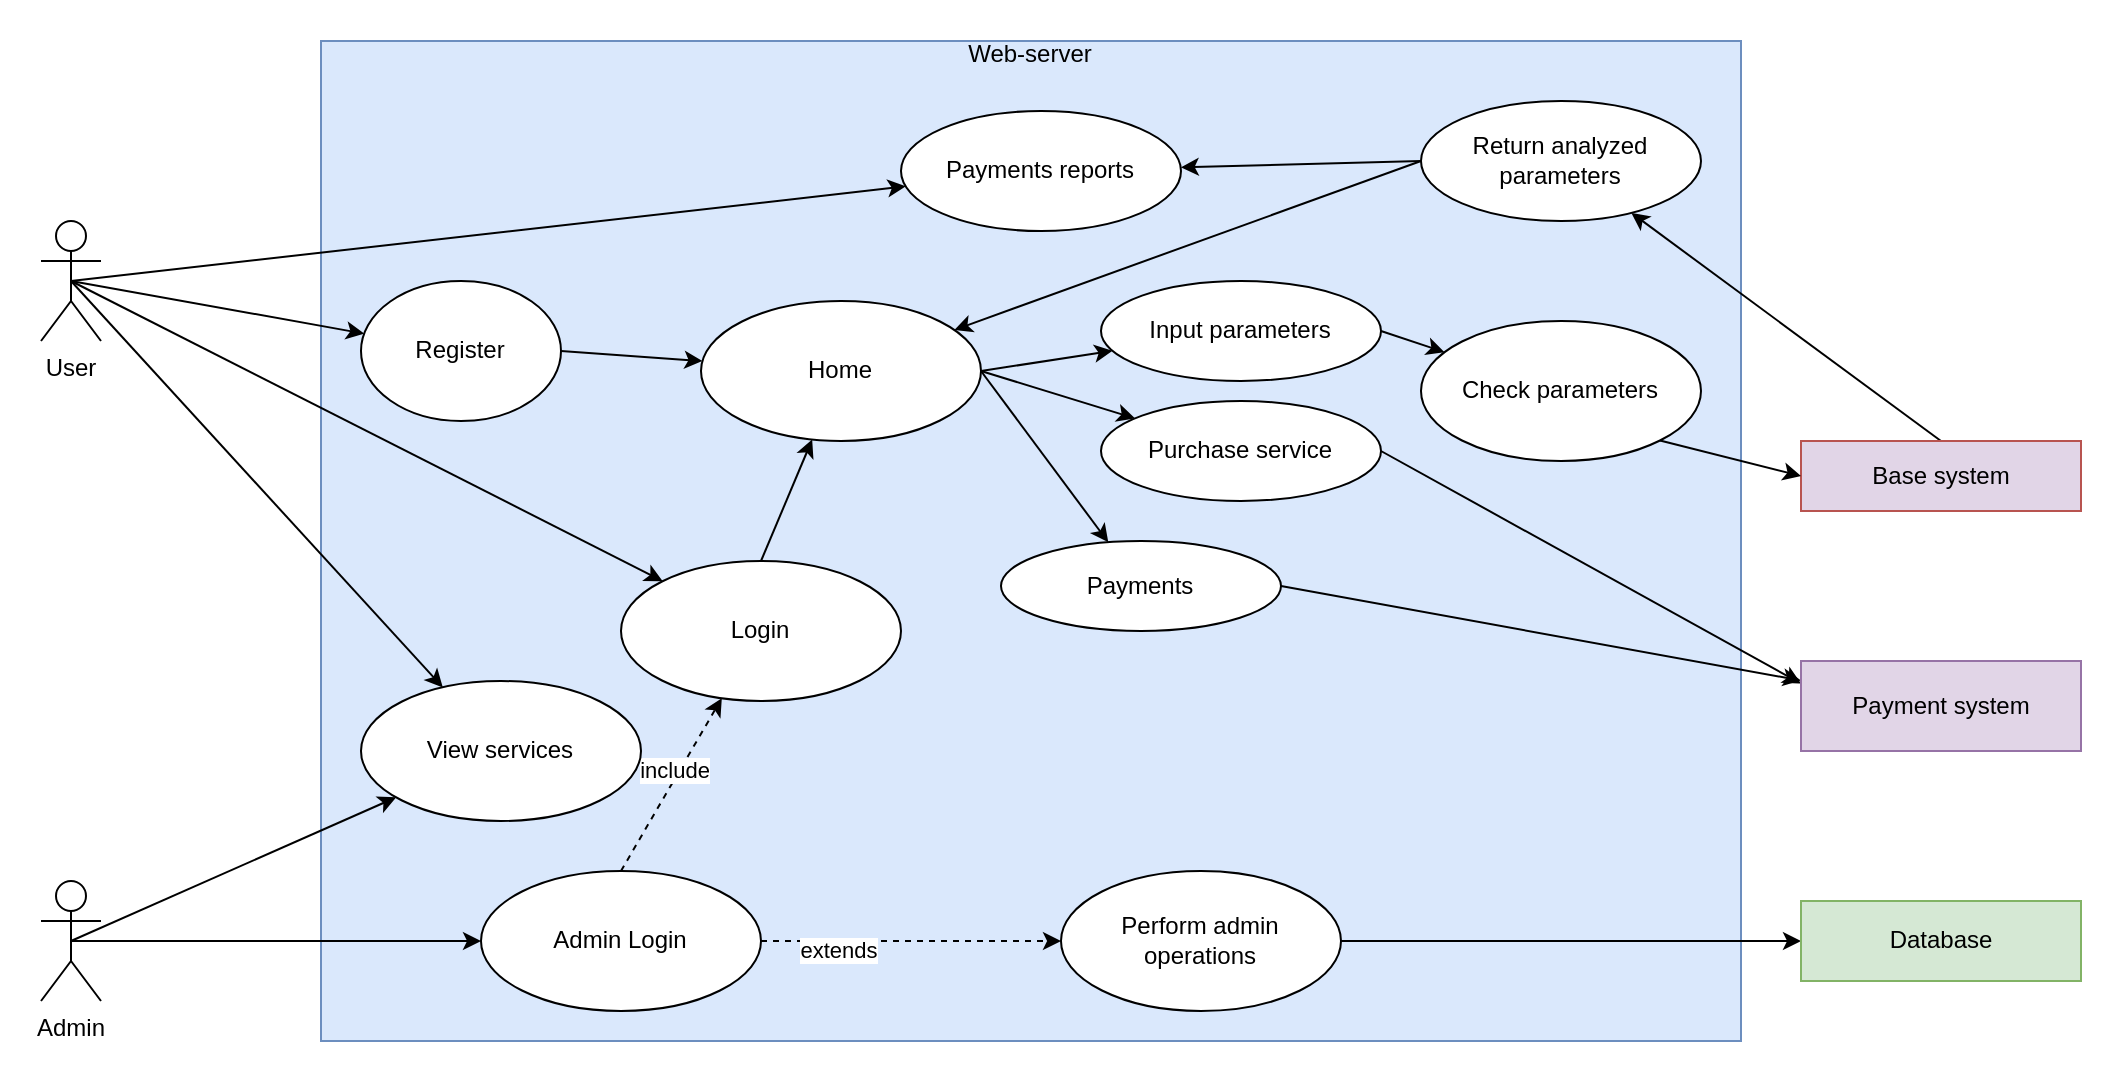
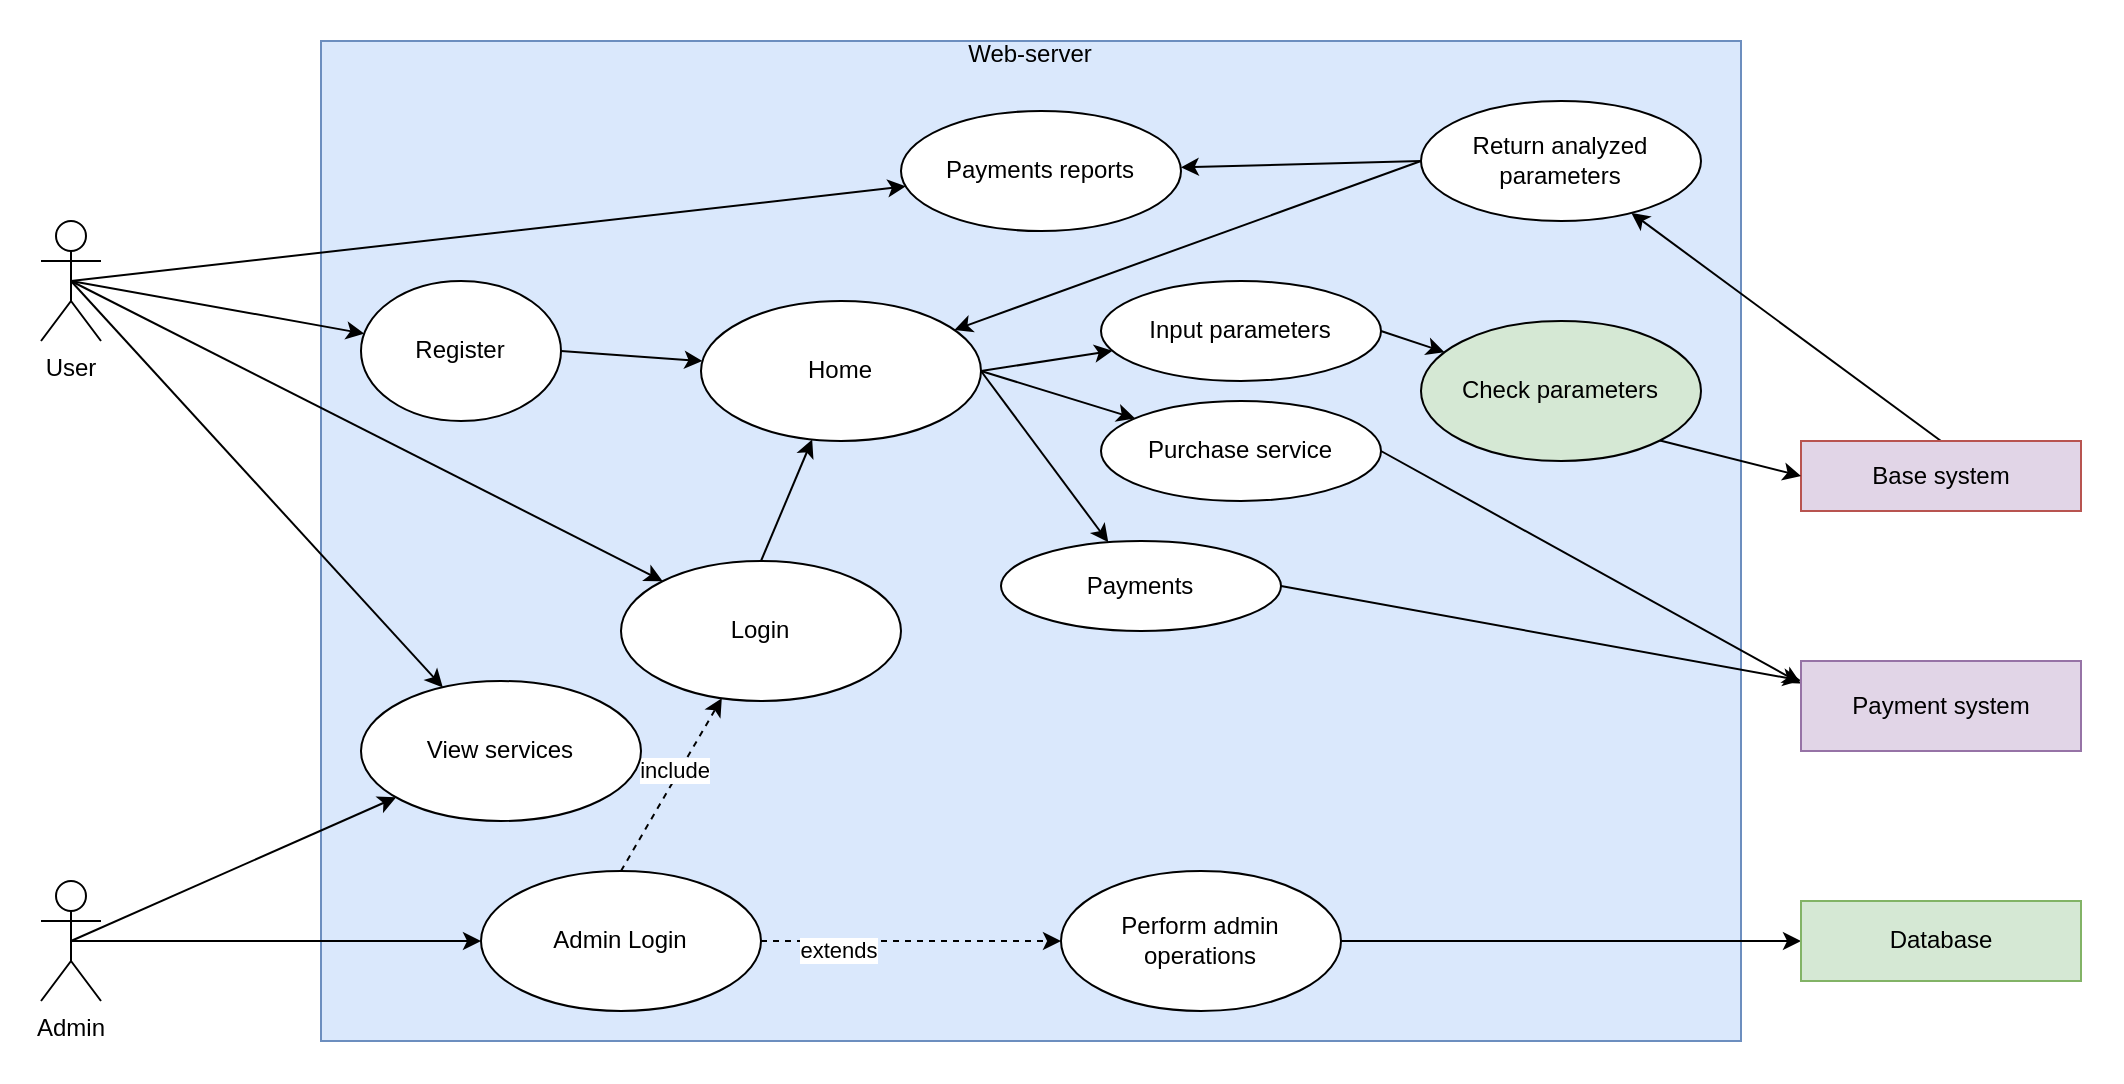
node "Check parameters": fillcolor #ffffff -> #d5e8d4
